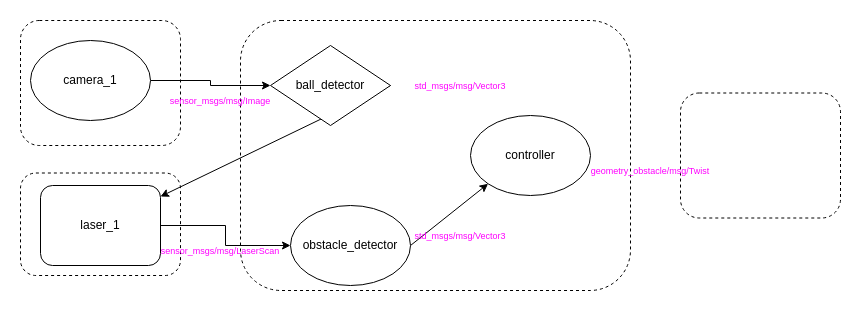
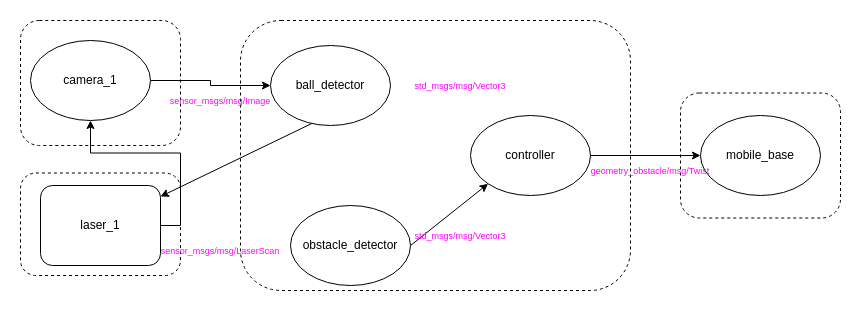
node "ball_detector": shape diamond -> ellipse
edge "controller" -> "mobile_base": added
node "mobile_base": added
edge "laser_1" -> "obstacle_detector": now "laser_1" -> "camera_1"
